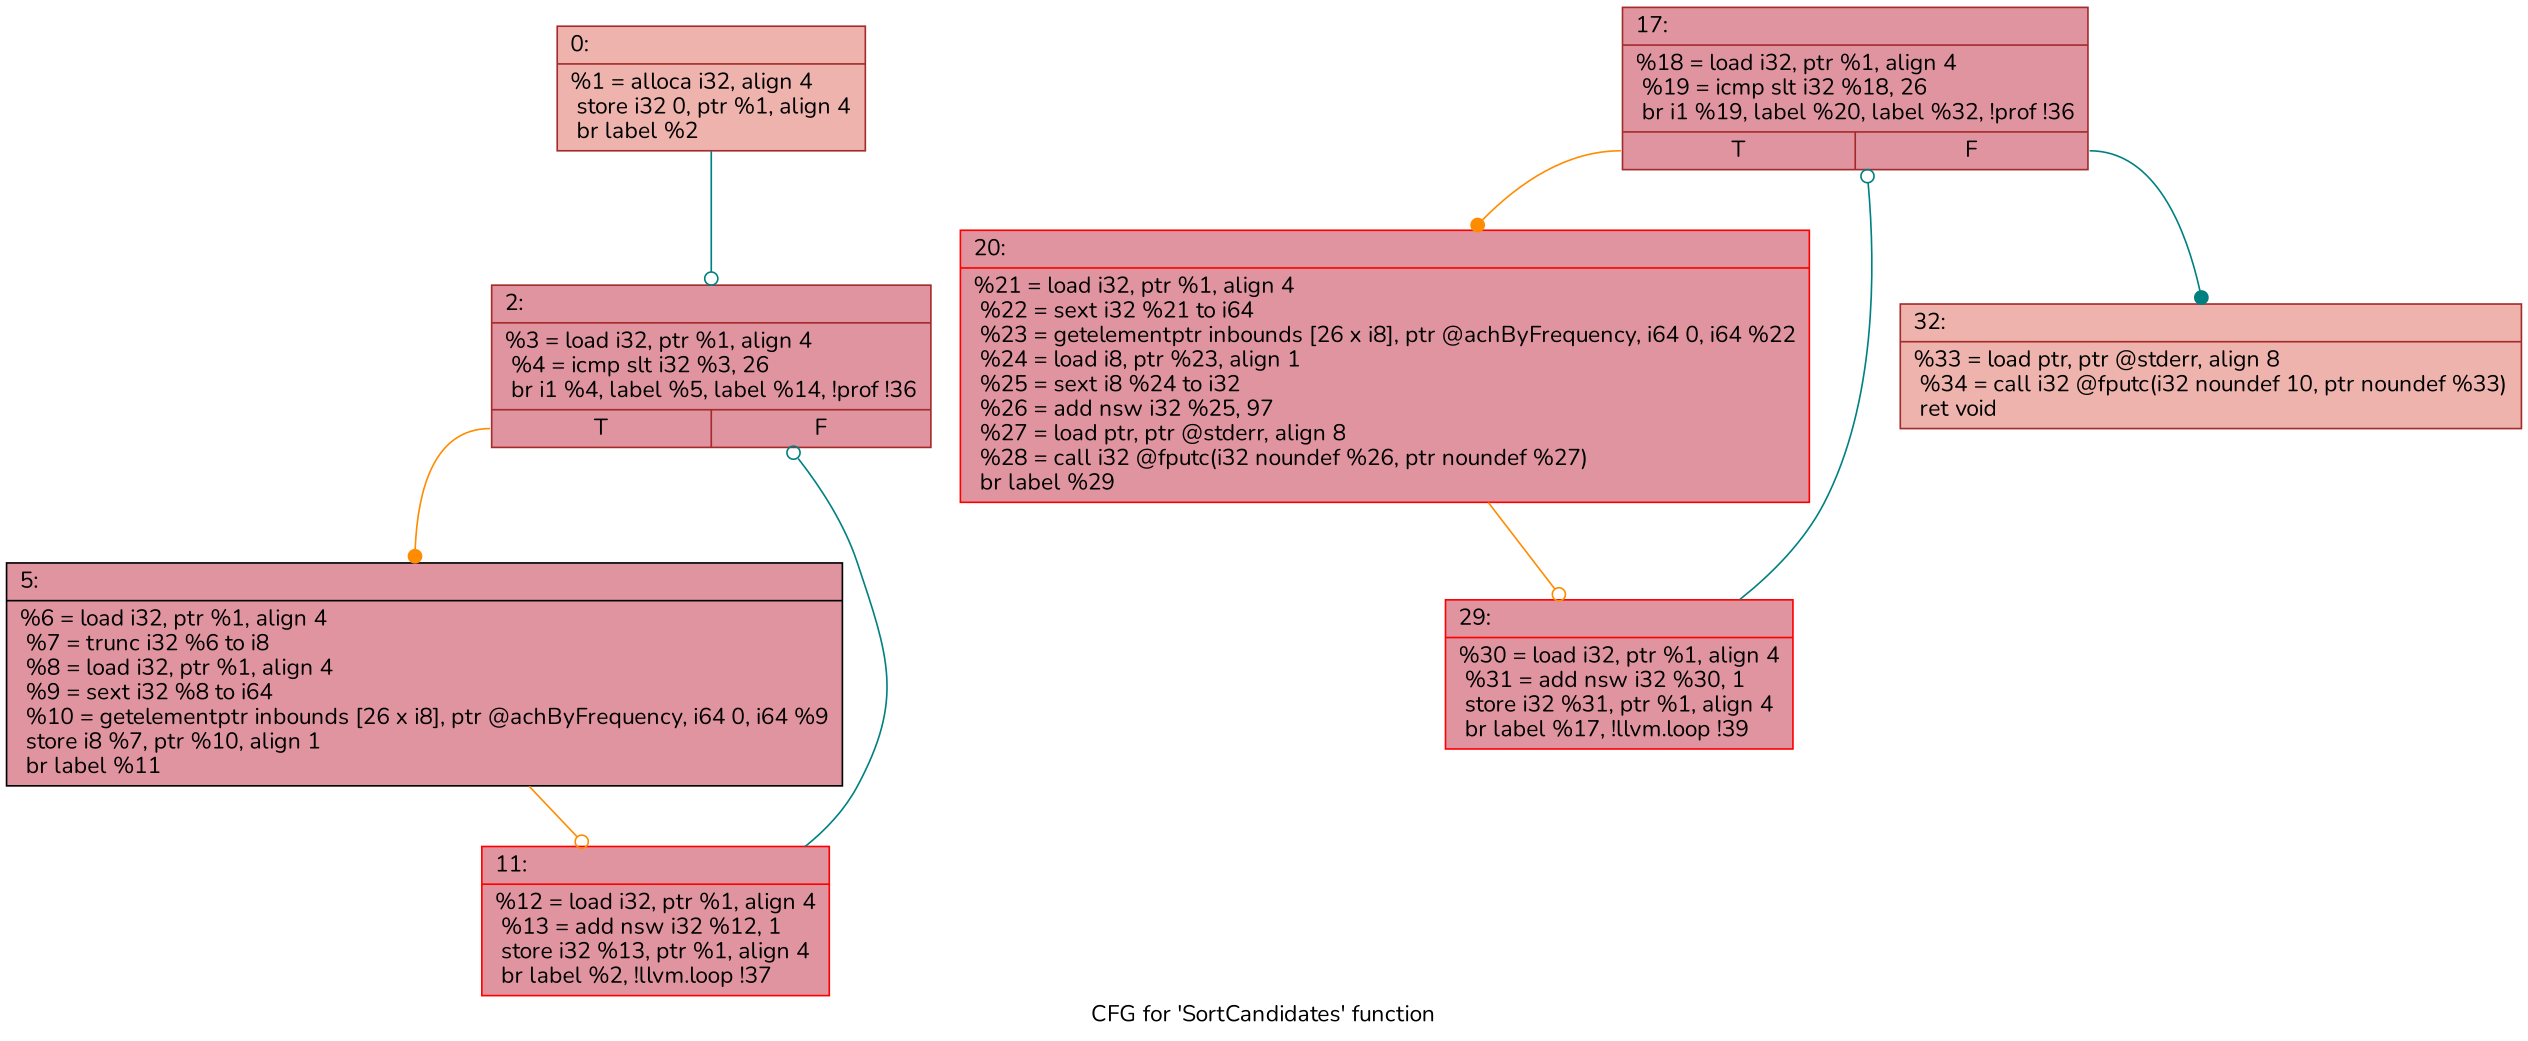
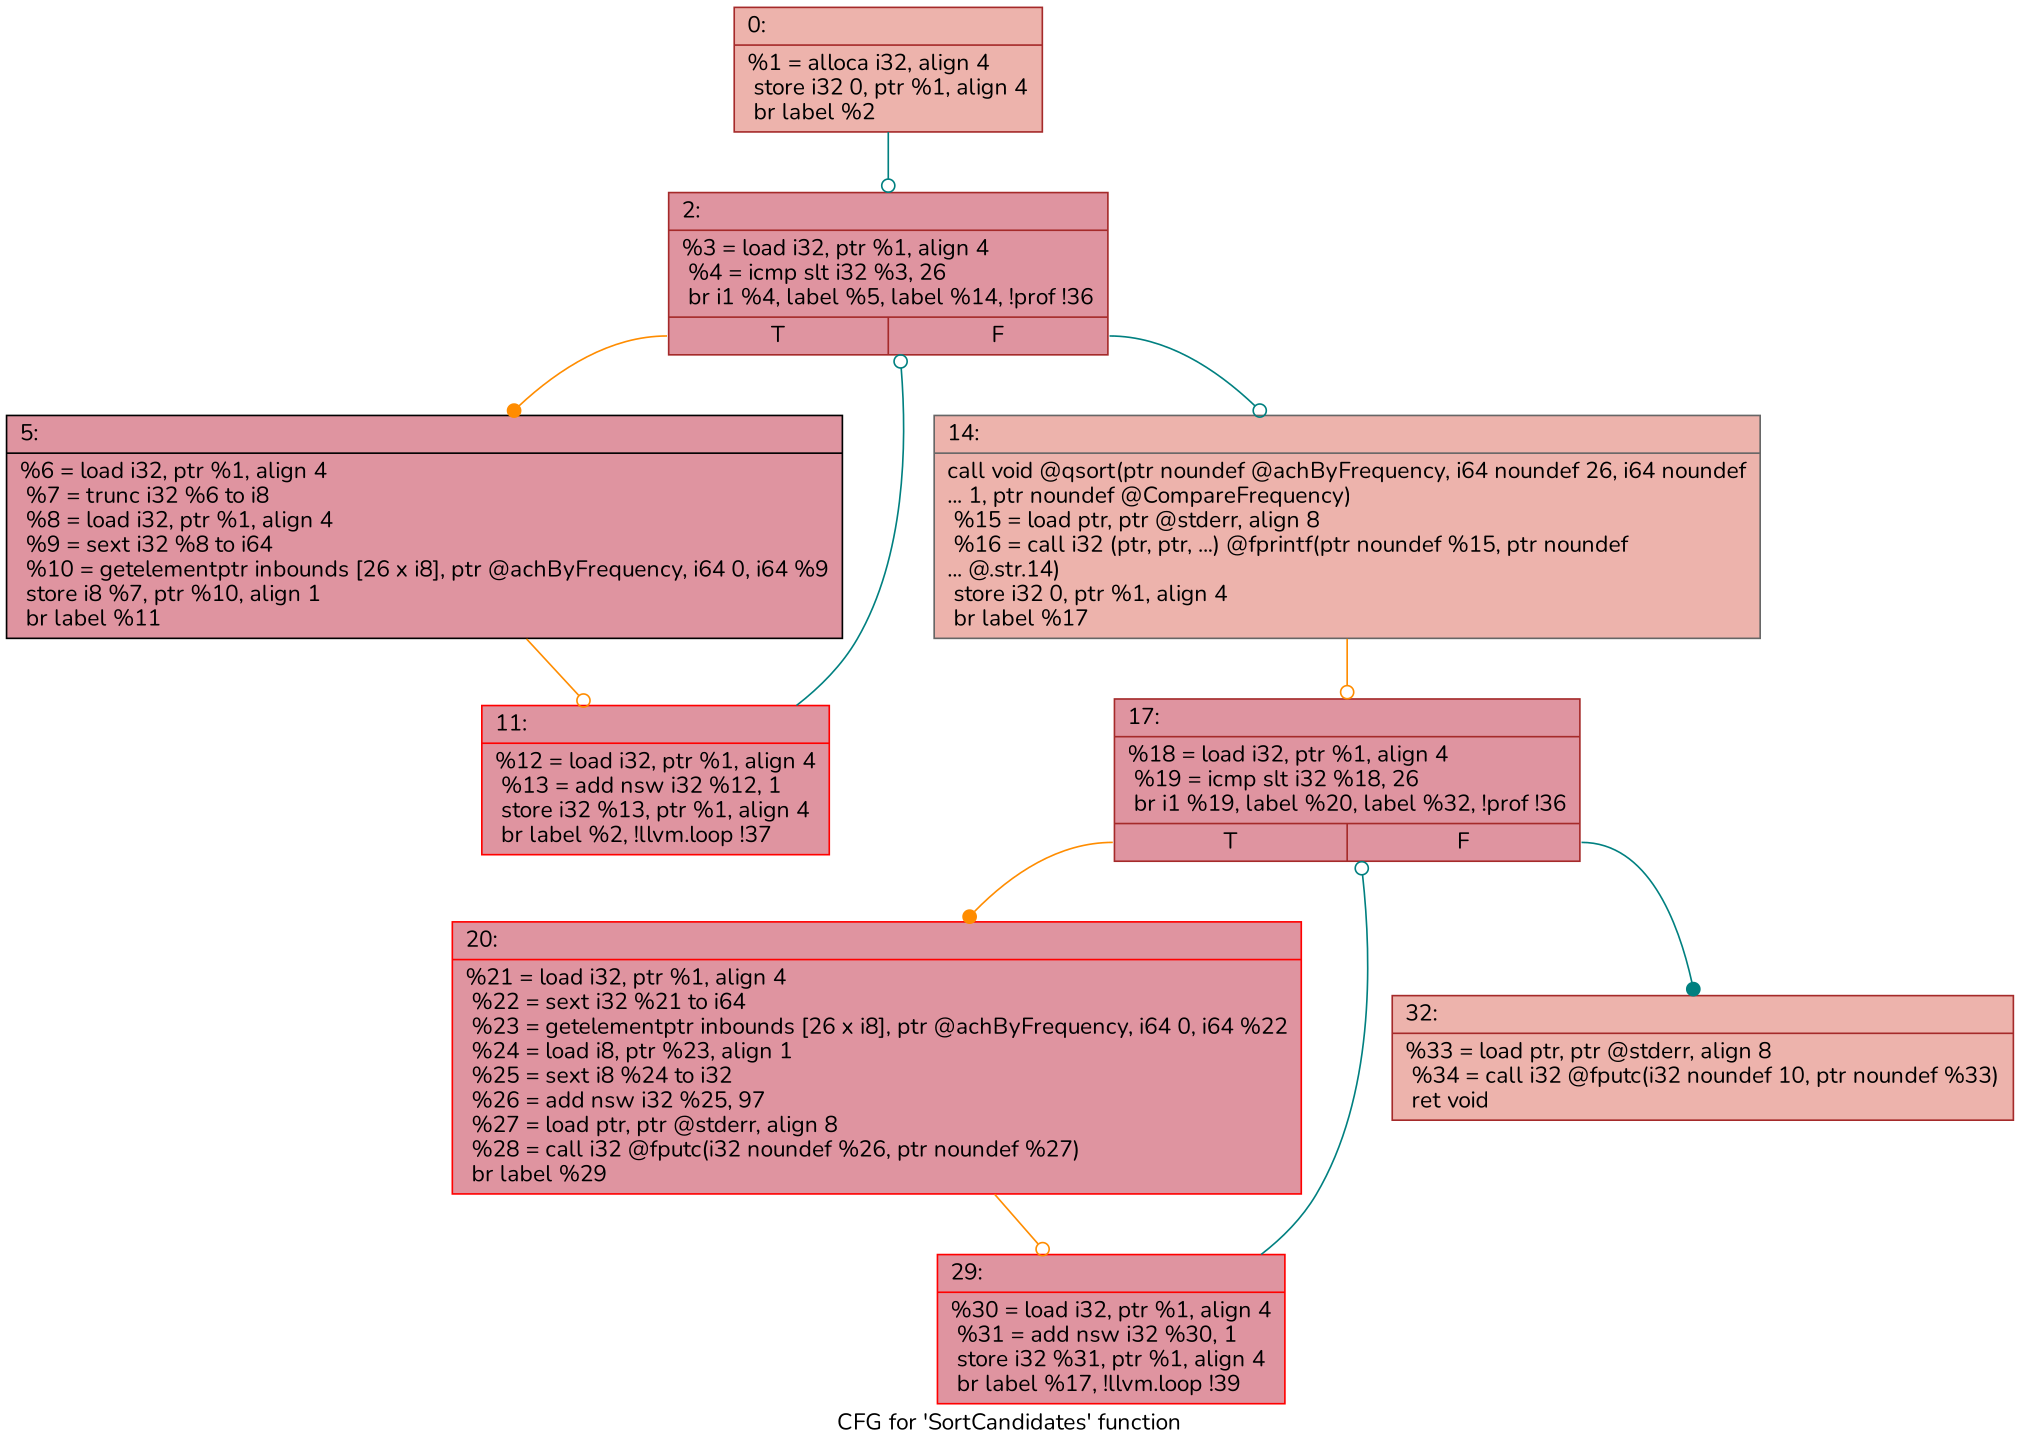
node "14:": added
